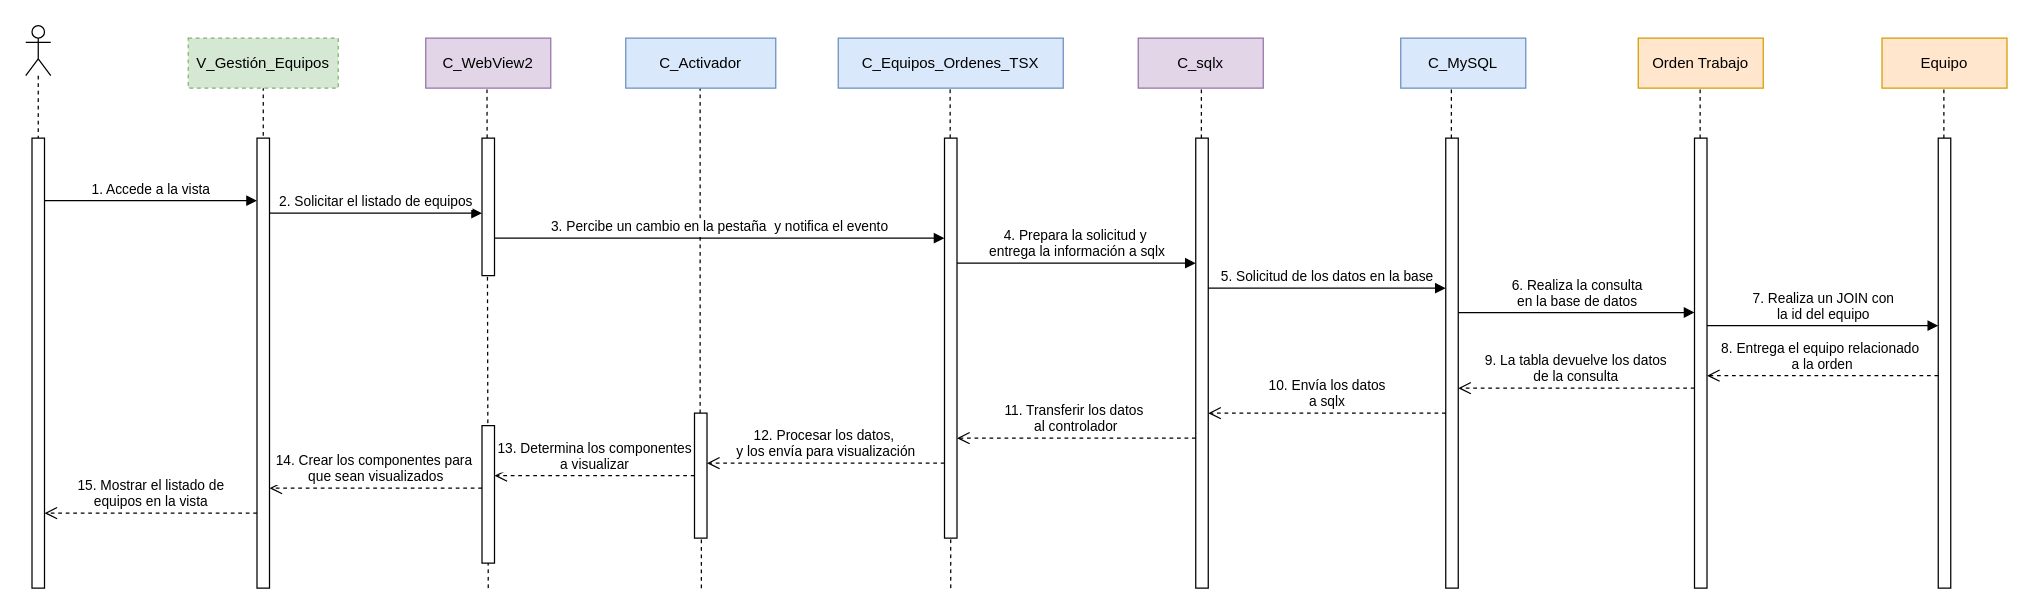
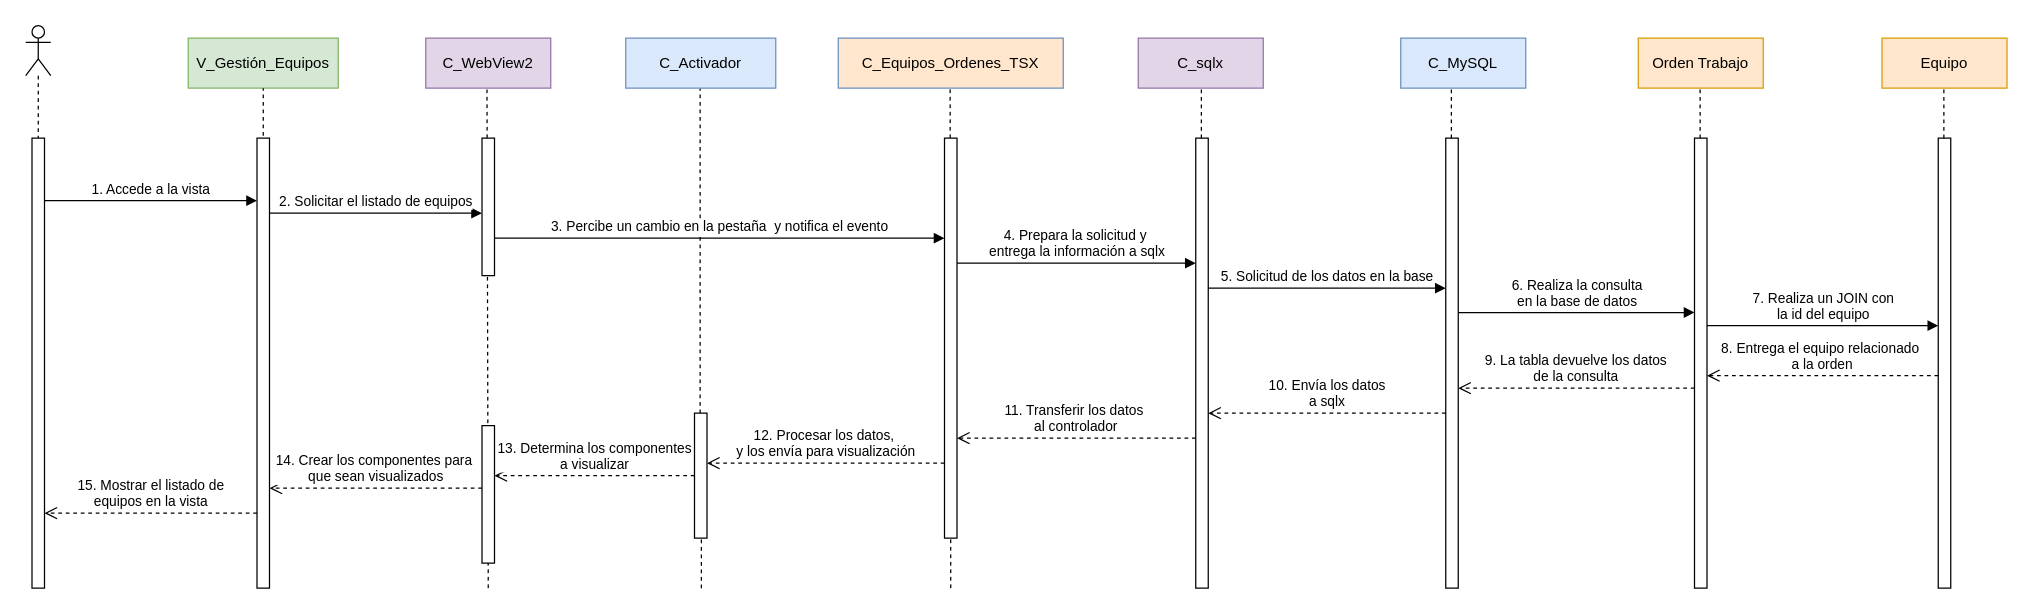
node "V_Gestión_Equipos": style dashed -> solid
node "C_Equipos_Ordenes_TSX": fillcolor #dae8fc -> #ffe6cc
